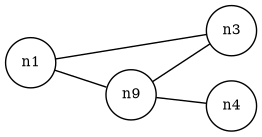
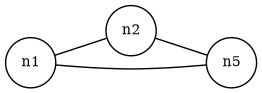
node "n3": label "n3" -> "n5"
node "n9": label "n9" -> "n2"
node "n4": removed
